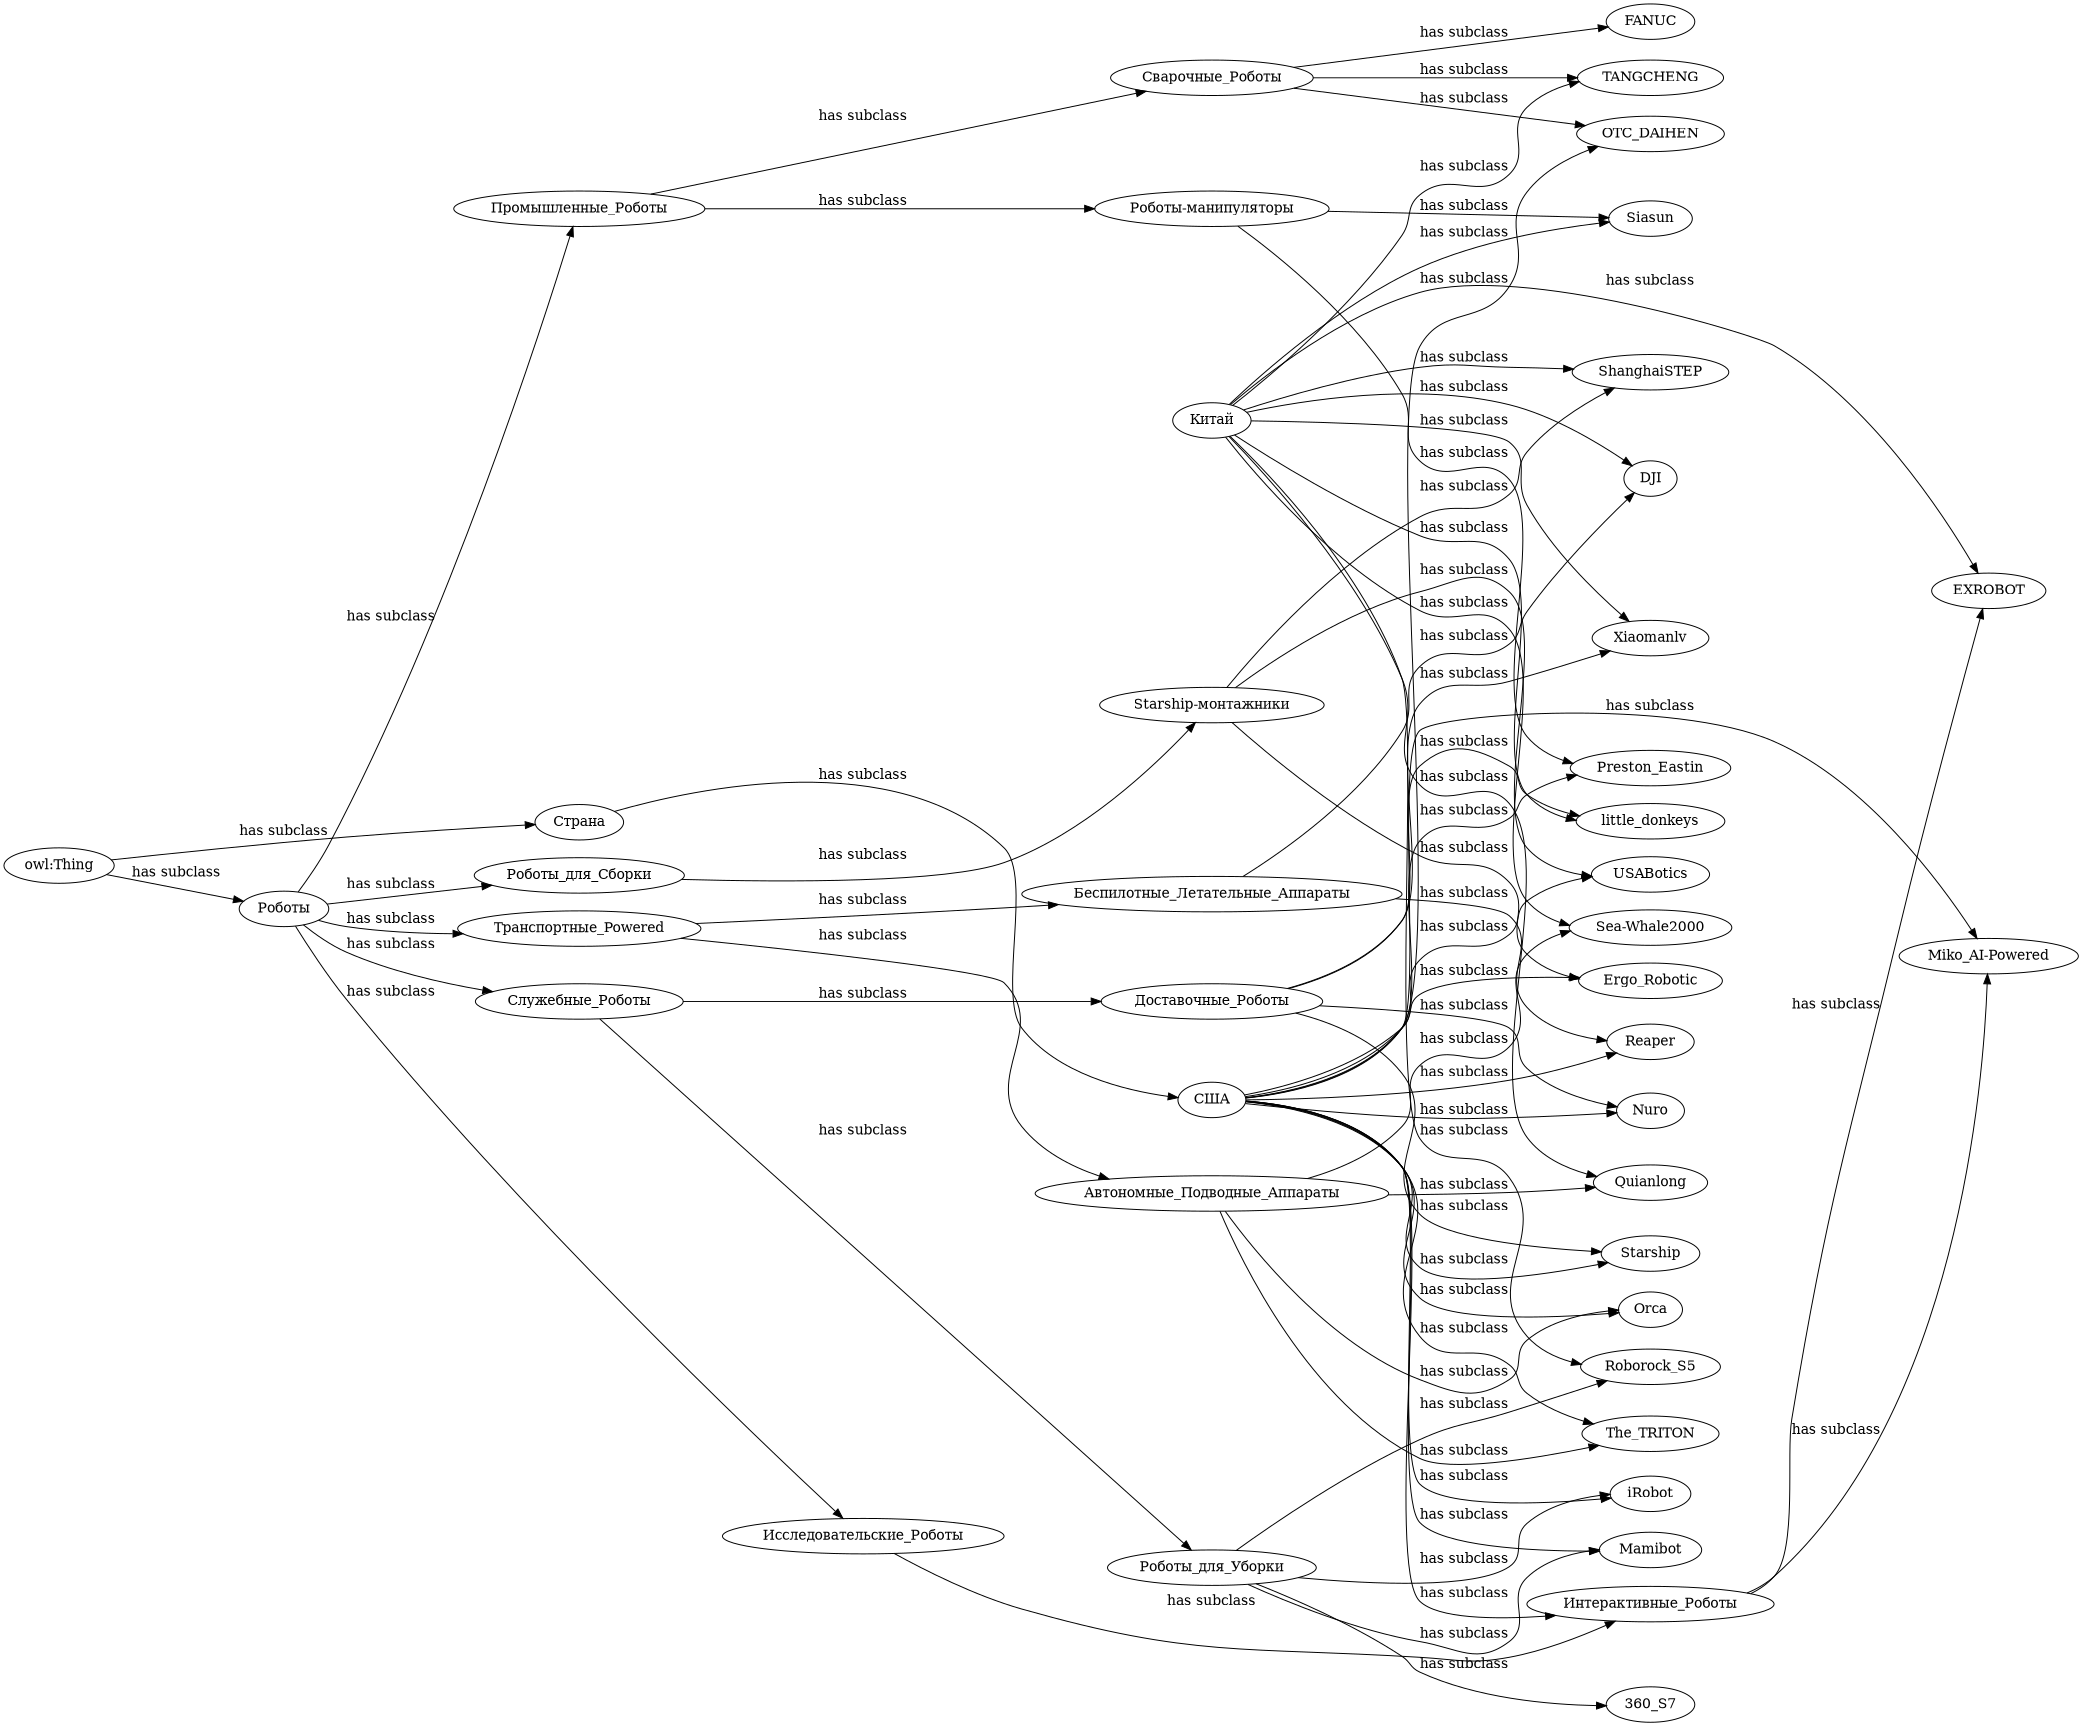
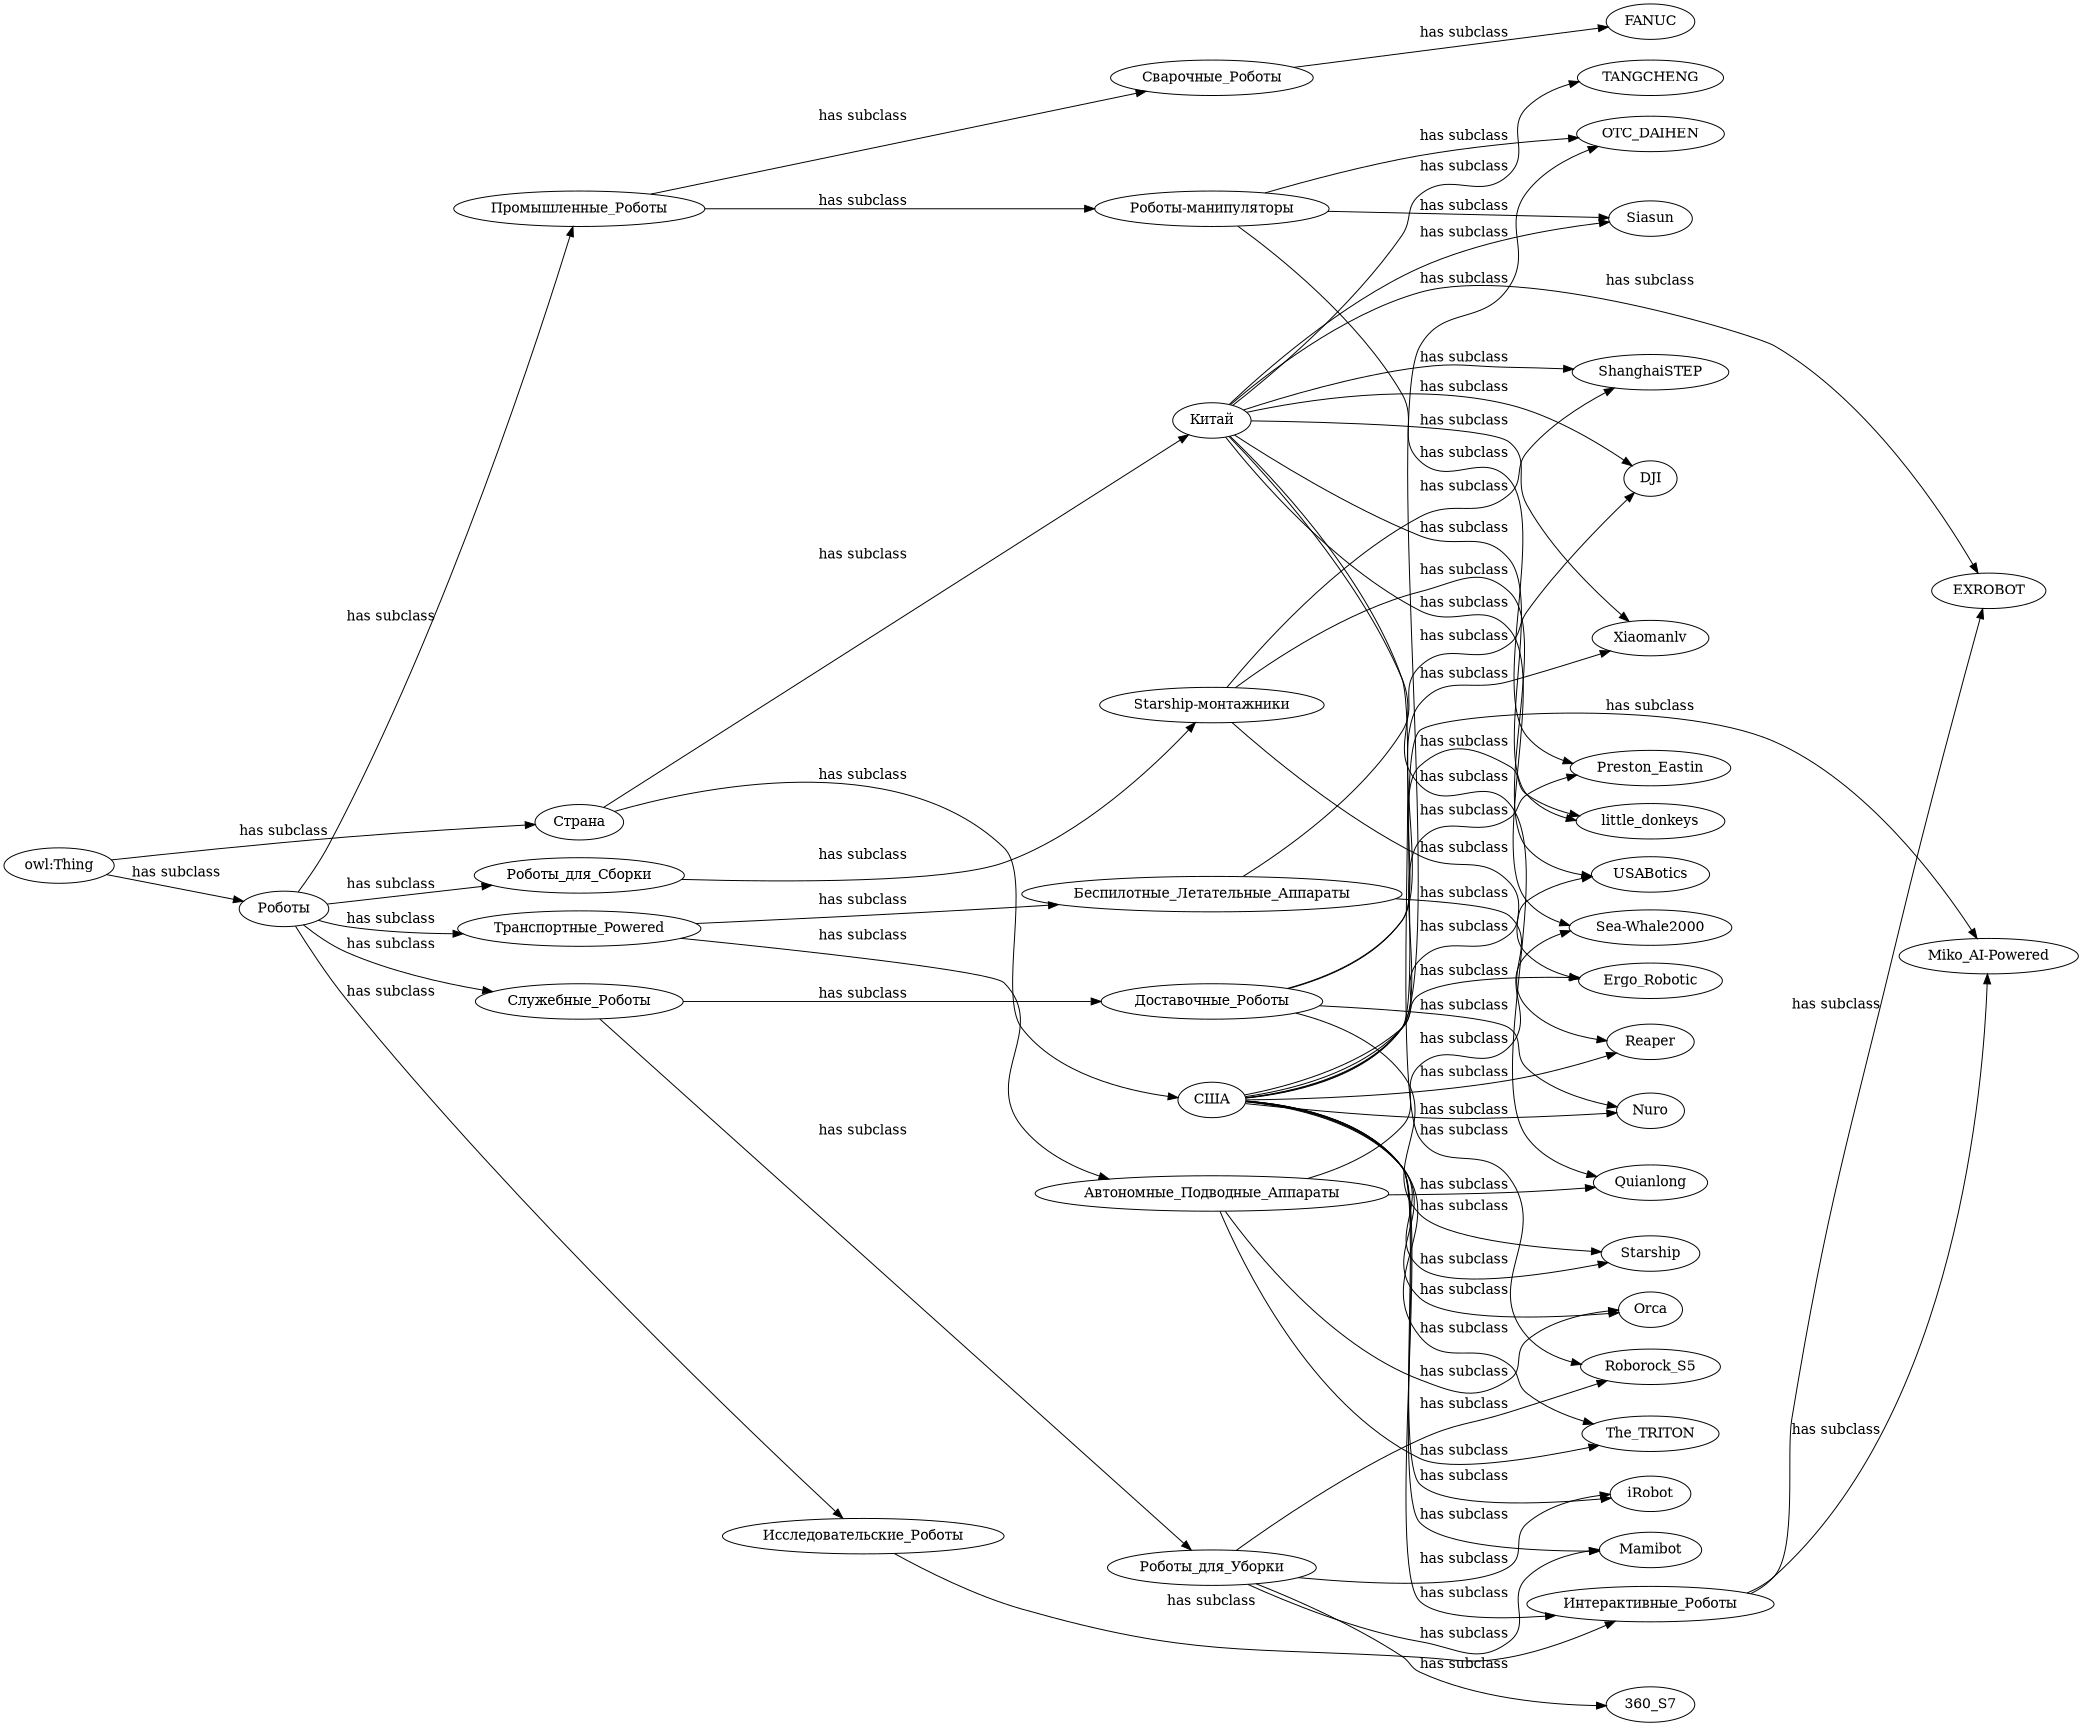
edge "Сварочные_Роботы" -> "TANGCHENG": removed, label "has subclass"
edge "Сварочные_Роботы" -> "OTC_DAIHEN": now "Роботы-манипуляторы" -> "OTC_DAIHEN"
edge "Страна" -> "Китай": added, label "has subclass"
